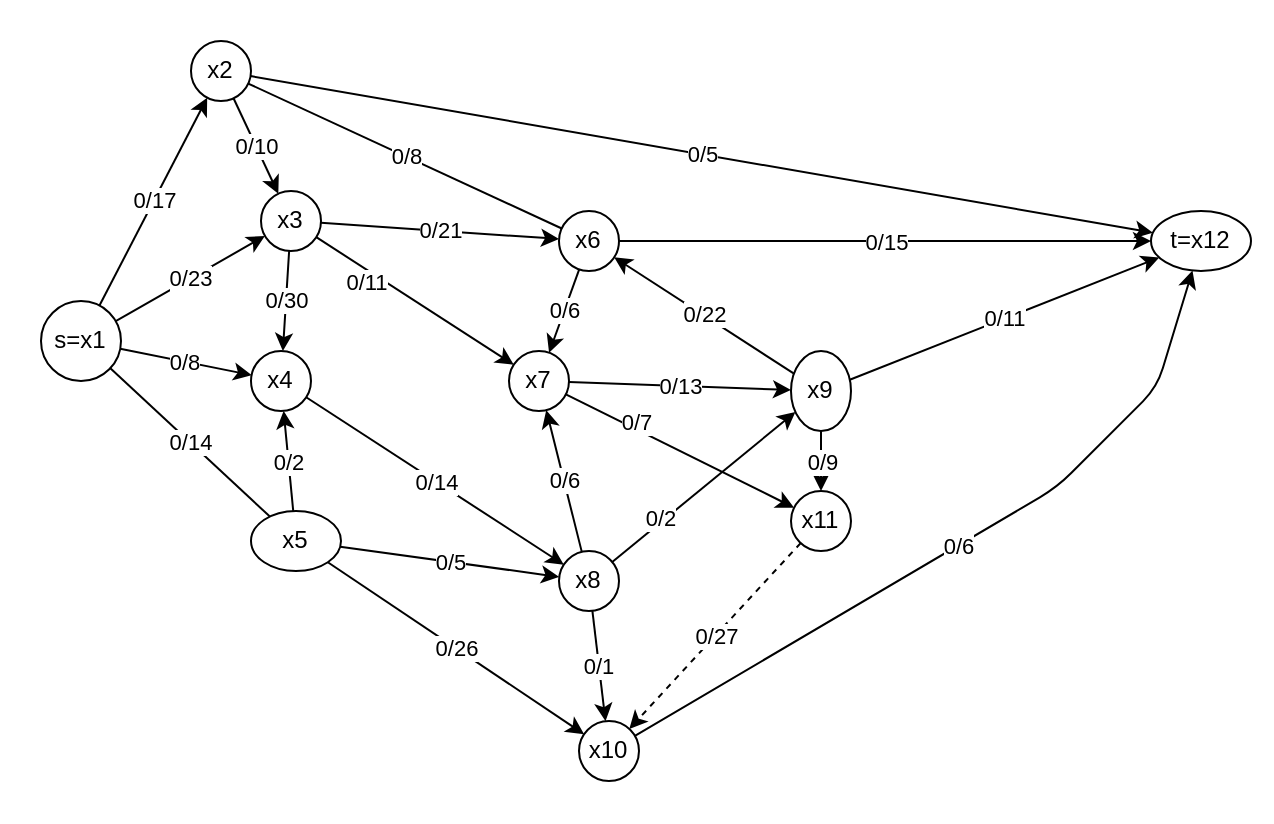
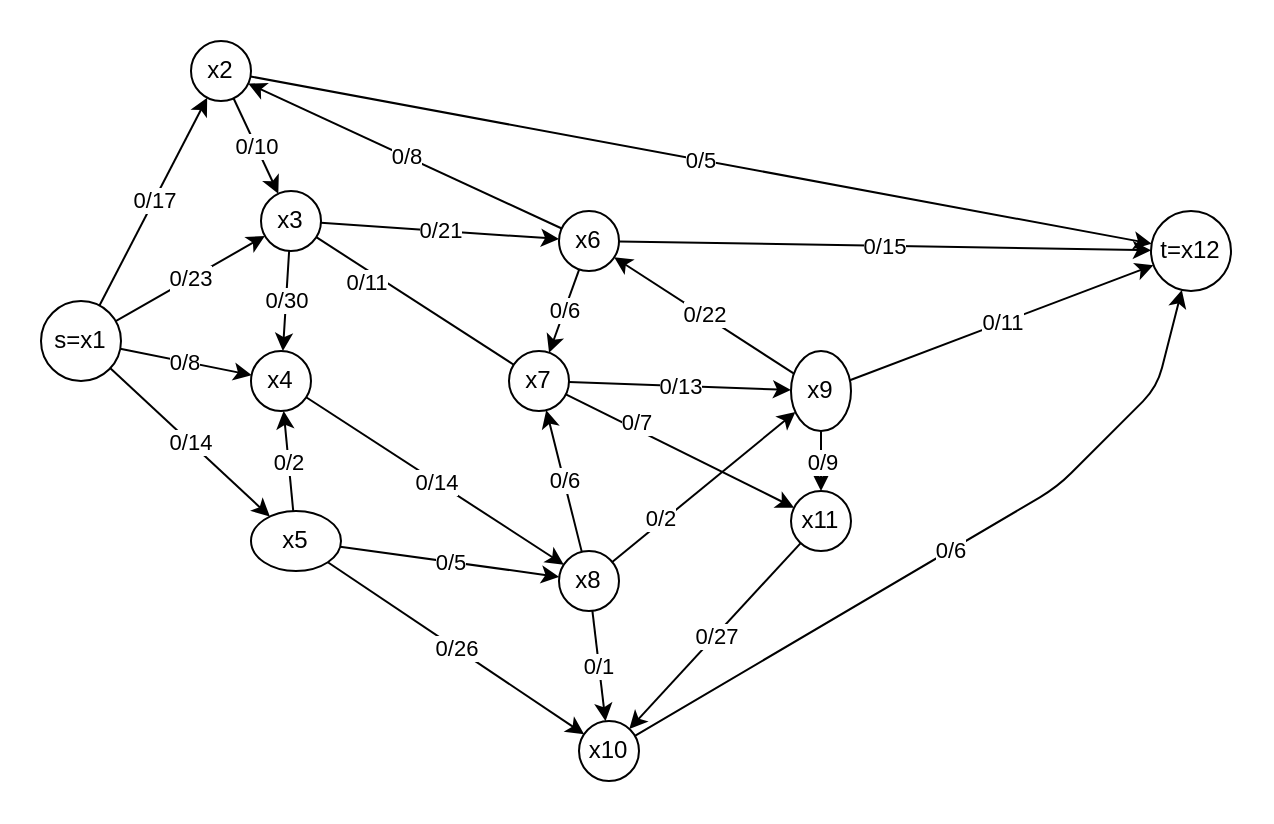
edge "x2" -- "x6": arrowhead none -> classic
node "t=x12": size 100x60 -> 80x80
edge "x3" -> "x7": arrowhead classic -> none
edge "s=x1" -- "x5": arrowhead none -> classic
edge "x11" -> "x10": style dashed -> solid
